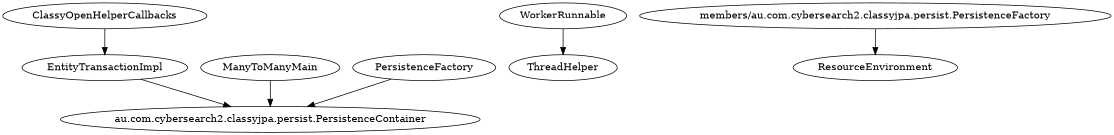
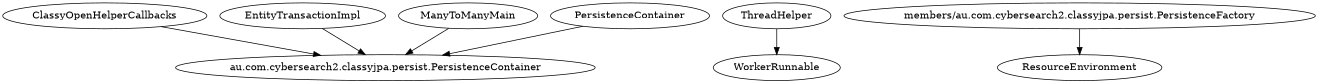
edge "ClassyOpenHelperCallbacks" -> "EntityTransactionImpl": now "ClassyOpenHelperCallbacks" -> "au.com.cybersearch2.classyjpa.persist.PersistenceContainer"
edge "WorkerRunnable" -> "ThreadHelper": reversed
node "PersistenceFactory": label "PersistenceFactory" -> "PersistenceContainer"
